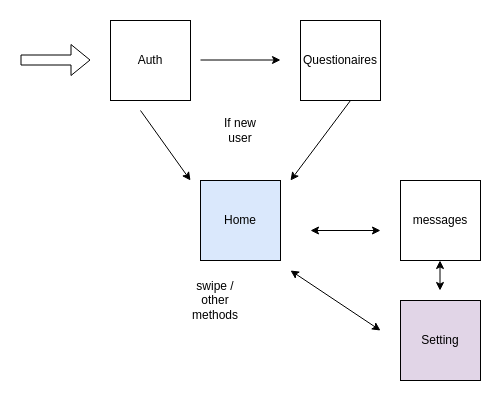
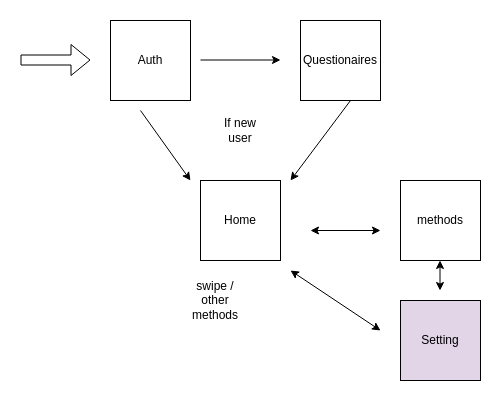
node "Home": fillcolor #dae8fc -> #ffffff
node "messages": label "messages" -> "methods"
